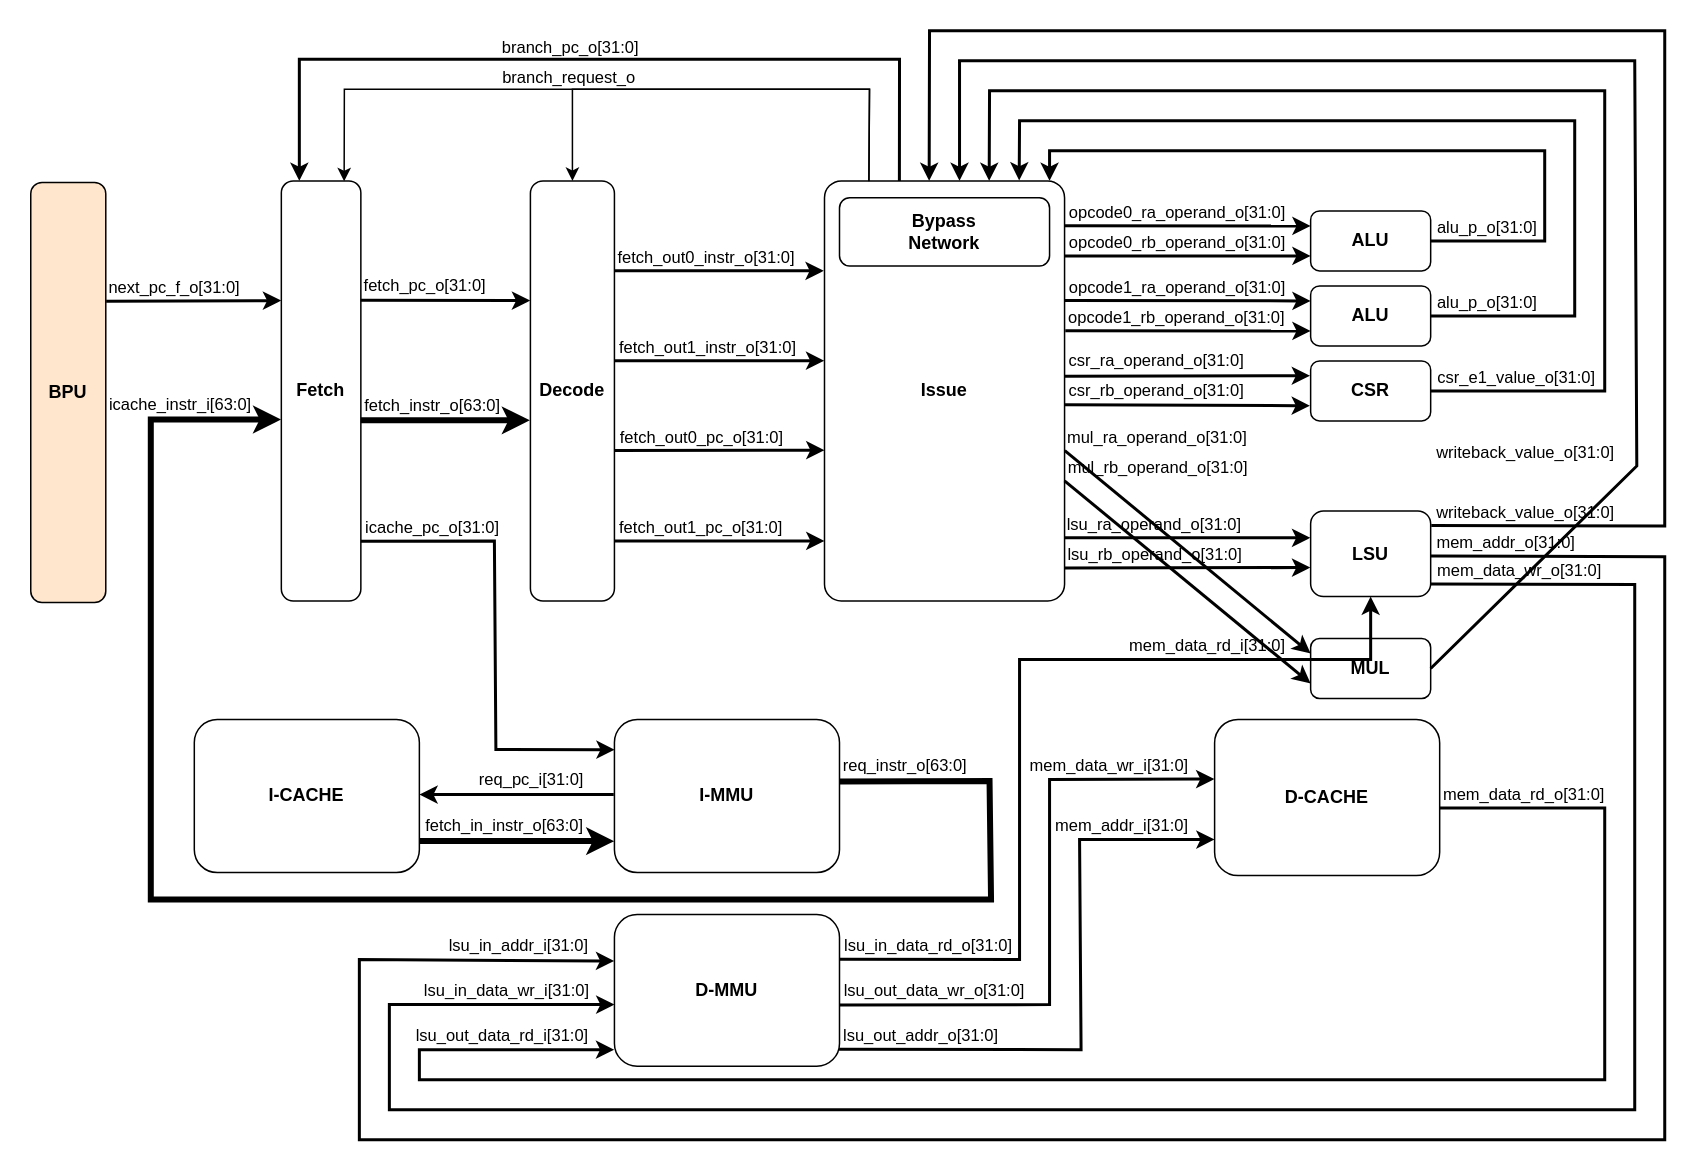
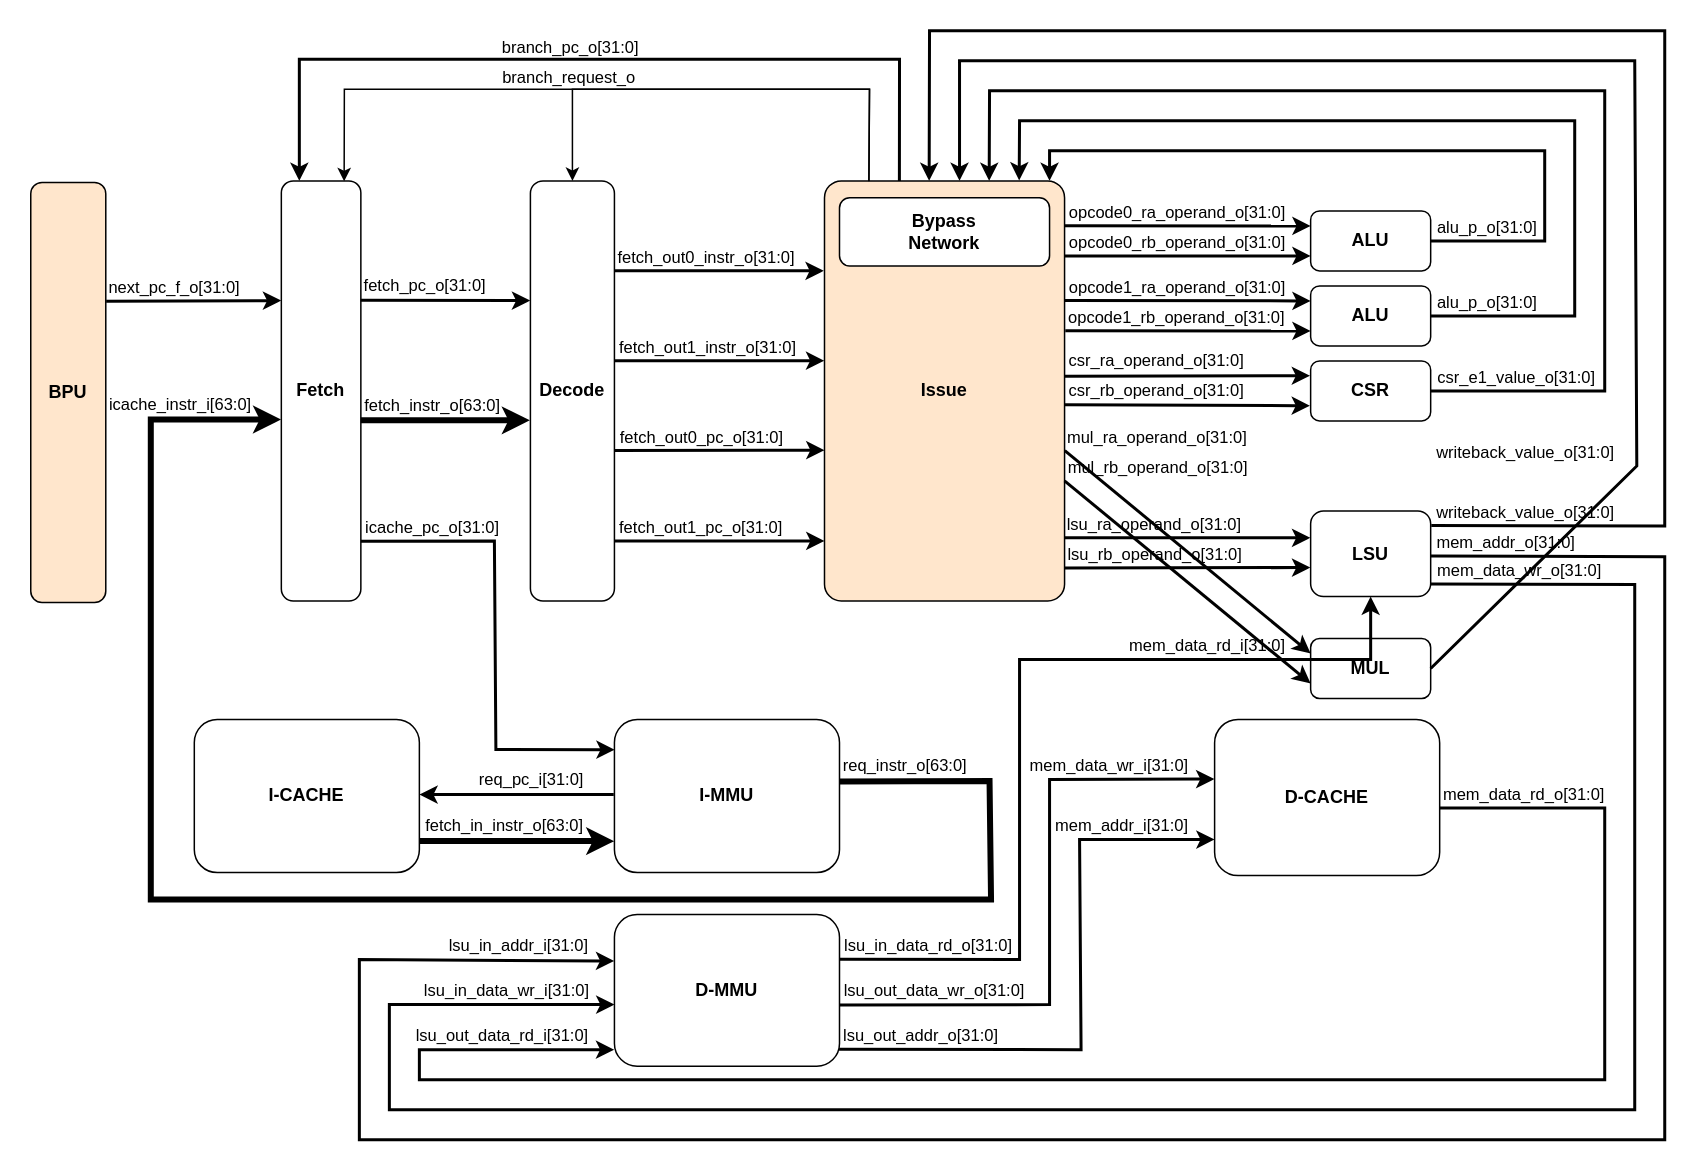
node "Issue": fillcolor #ffffff -> #ffe6cc
